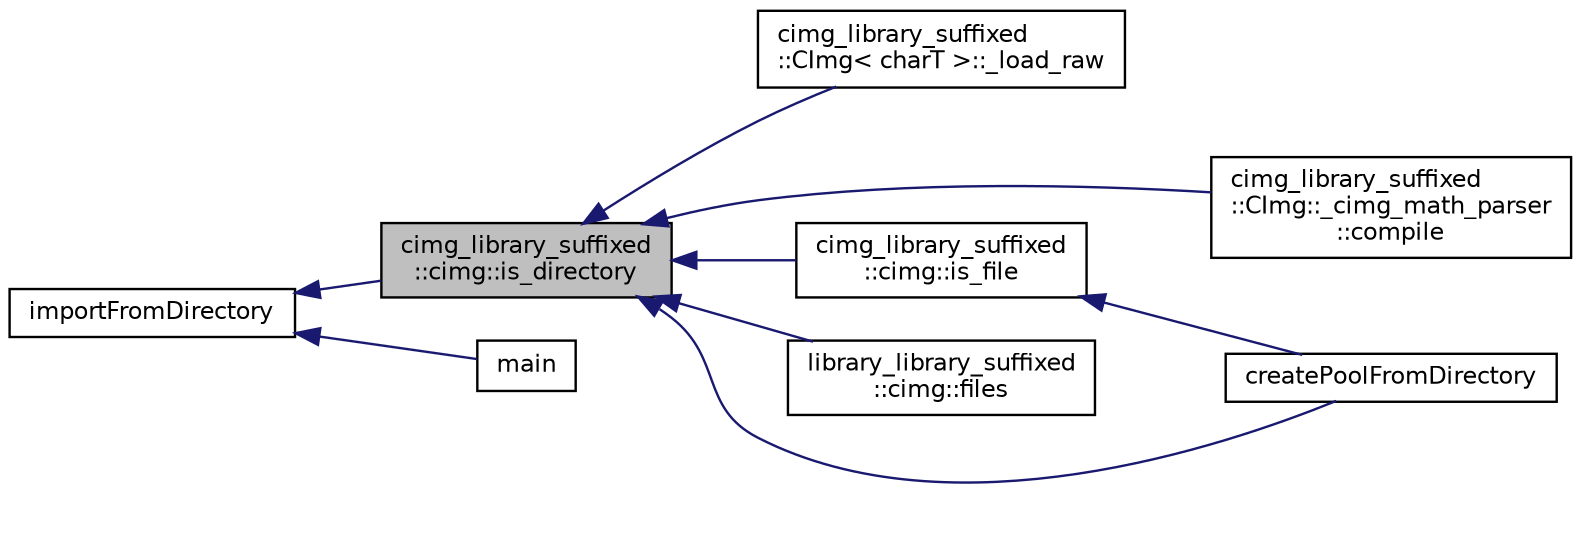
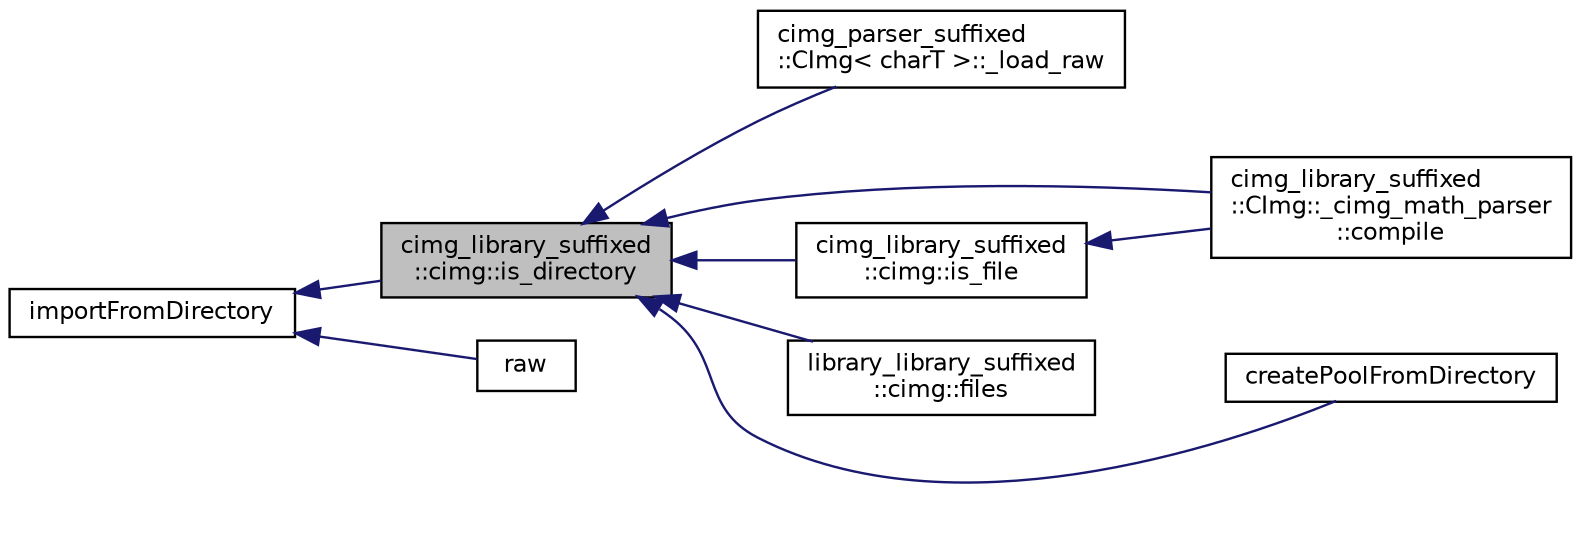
node "cimg_library_suffixed ::CImg< charT >::_load_raw": label "cimg_library_suffixed ::CImg< charT >::_load_raw" -> "cimg_parser_suffixed ::CImg< charT >::_load_raw"
edge "createPoolFromDirectory" -> "cimg_library_suffixed ::cimg::is_file": now "cimg_library_suffixed ::CImg::_cimg_math_parser ::compile" -> "cimg_library_suffixed ::cimg::is_file"
node "main": label "main" -> "raw"
